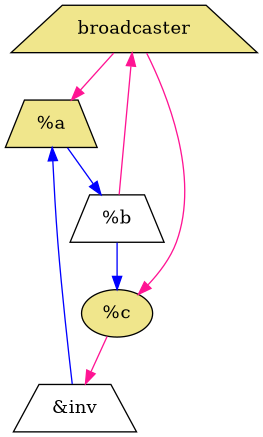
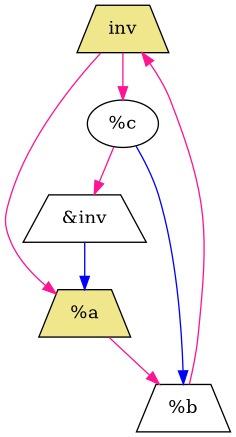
node "broadcaster": label "broadcaster" -> "inv"
edge "%a" -> "%b": color blue -> deeppink
edge "%b" -> "%c": reversed
node "%c": fillcolor khaki -> white
